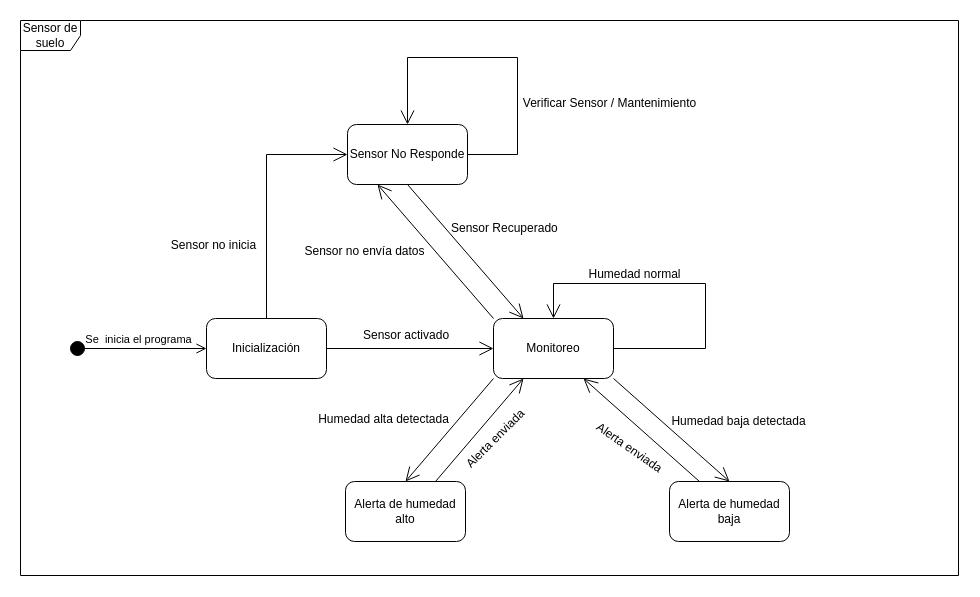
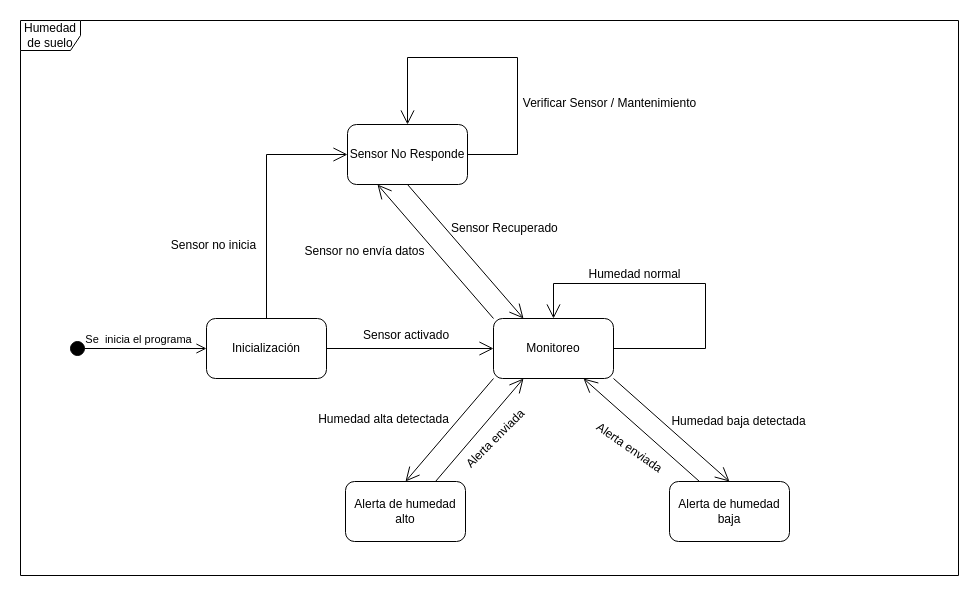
node "Sensor de suelo": label "Sensor de suelo" -> "Humedad de suelo"
